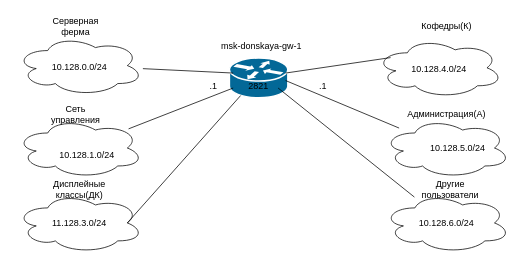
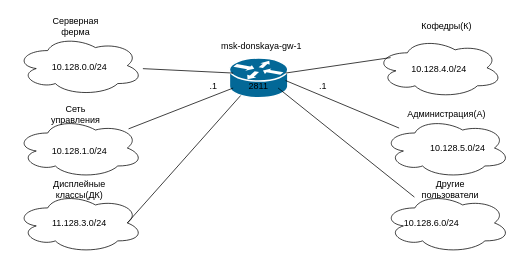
node "2821": label "2821" -> "2811"
node "10.128.1.0/24": moved (87, 156) -> (79, 152)
node "10.128.6.0/24": moved (447, 223) -> (432, 223)
